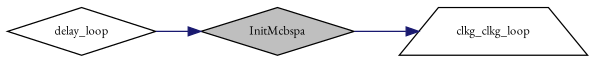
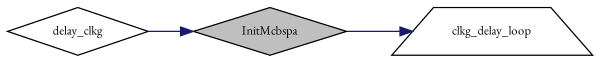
node "delay_loop": label "delay_loop" -> "delay_clkg"
node "clkg_clkg_loop": label "clkg_clkg_loop" -> "clkg_delay_loop"
